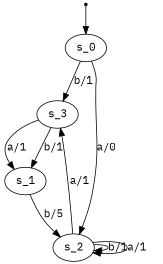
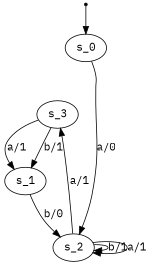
edge "s_0" -> "s_3": removed, label "b/1"
edge "s_1" -> "s_2": label "b/5" -> "b/0"
